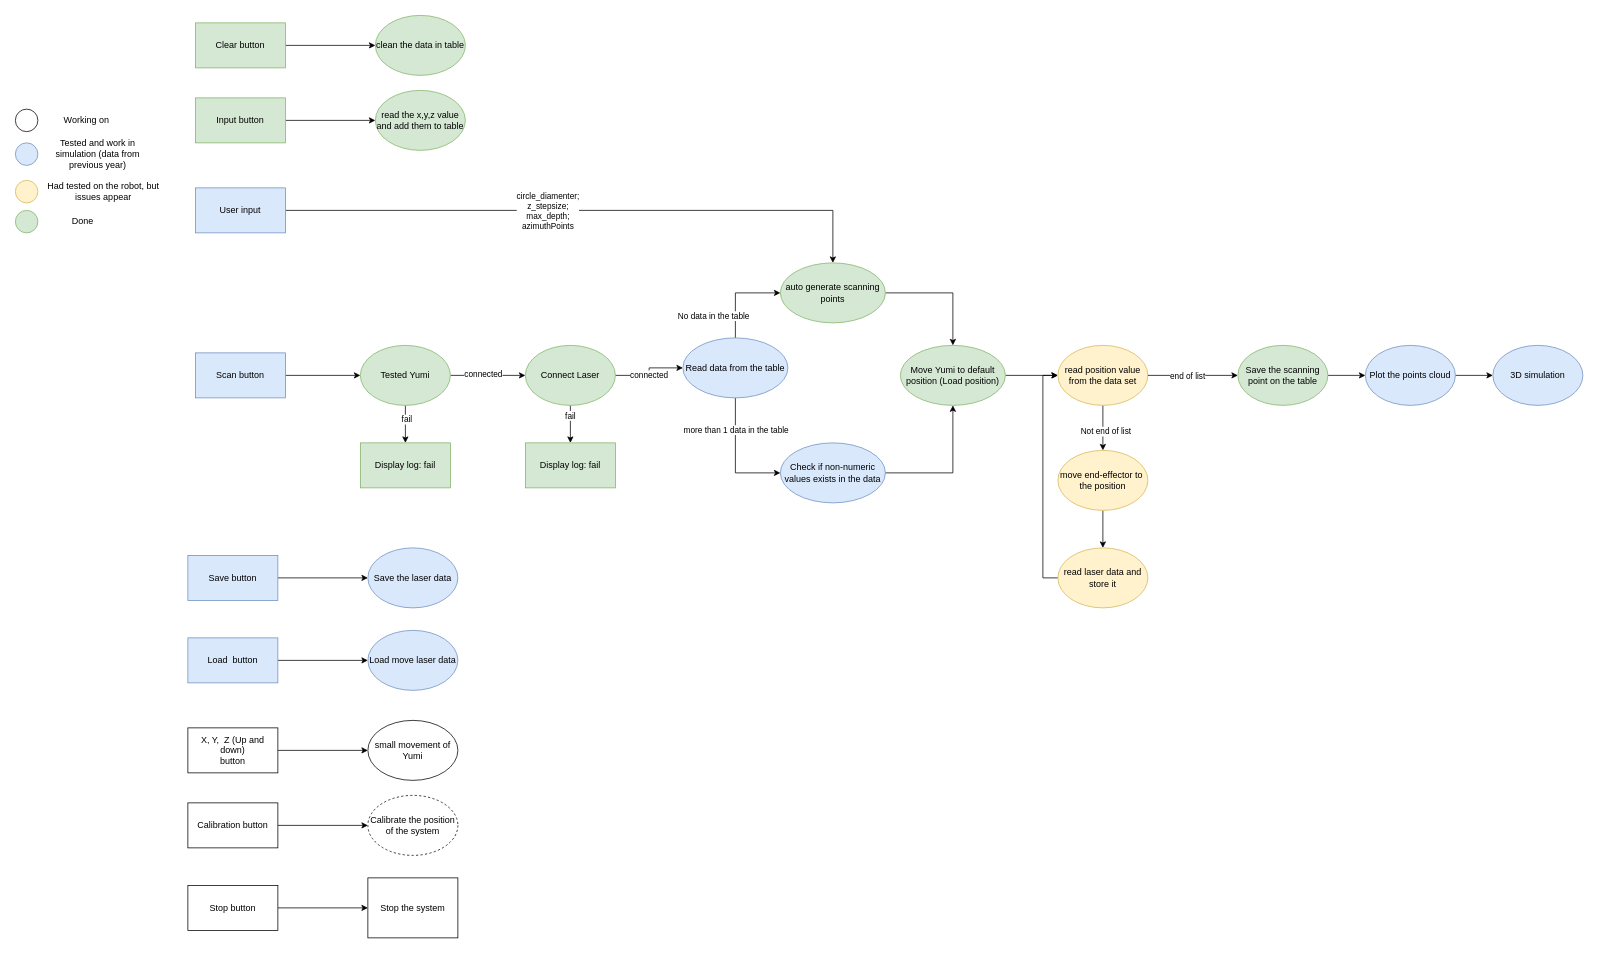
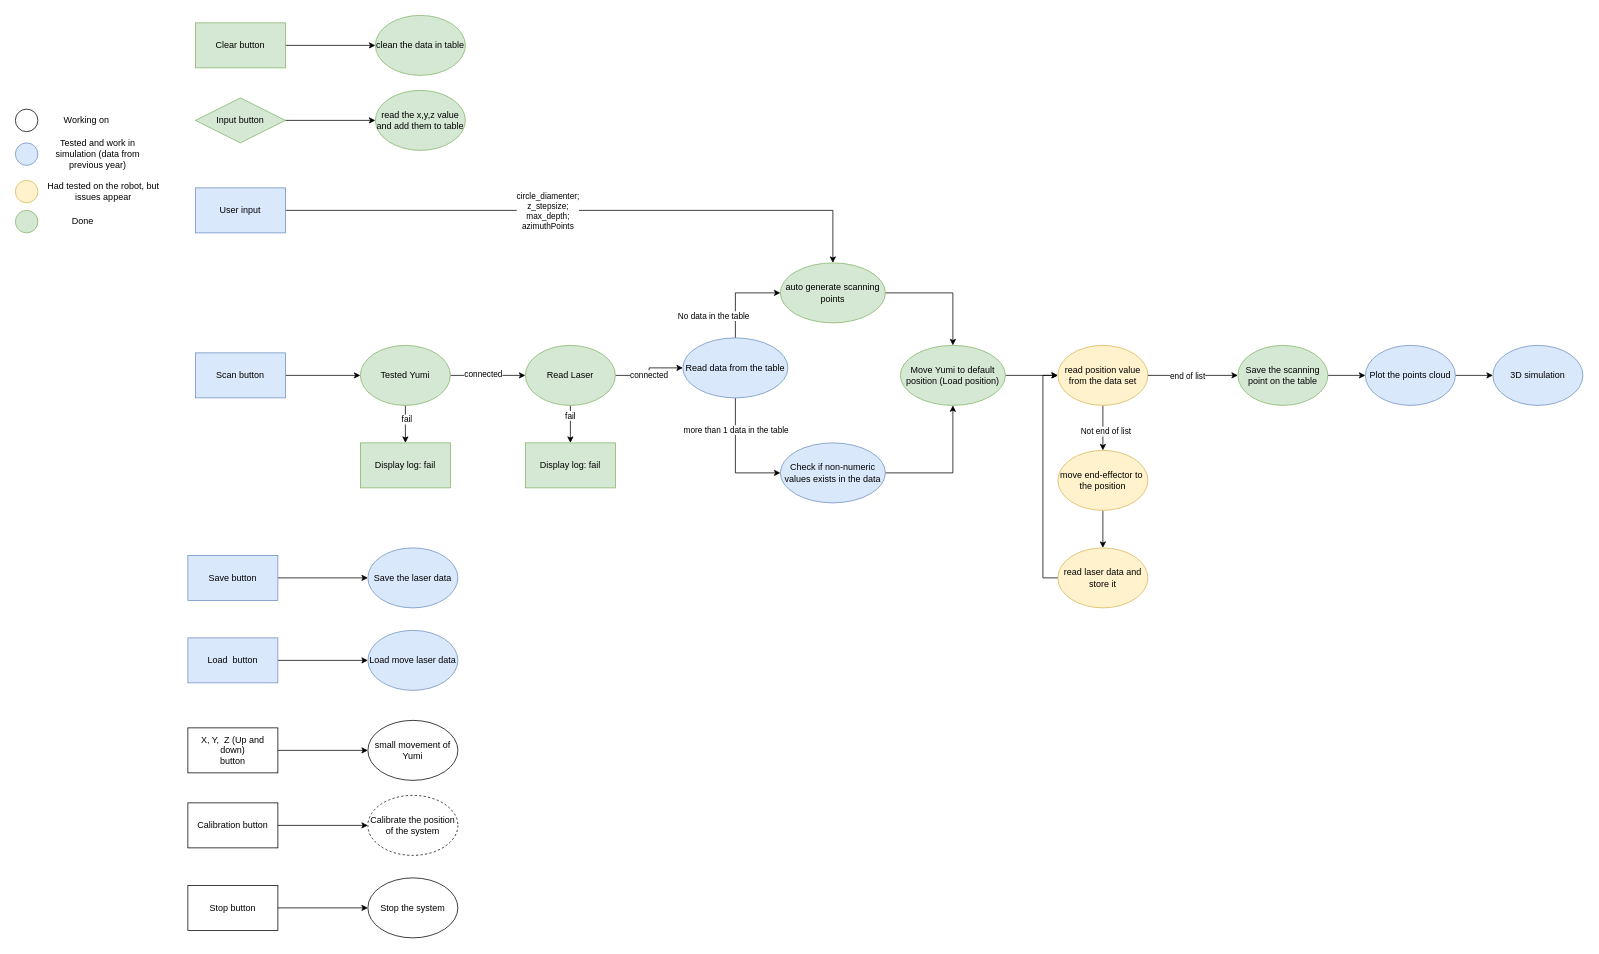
node "Input button": shape rectangle -> diamond
node "Connect Laser": label "Connect Laser" -> "Read Laser"
node "Stop the system": shape rectangle -> ellipse
